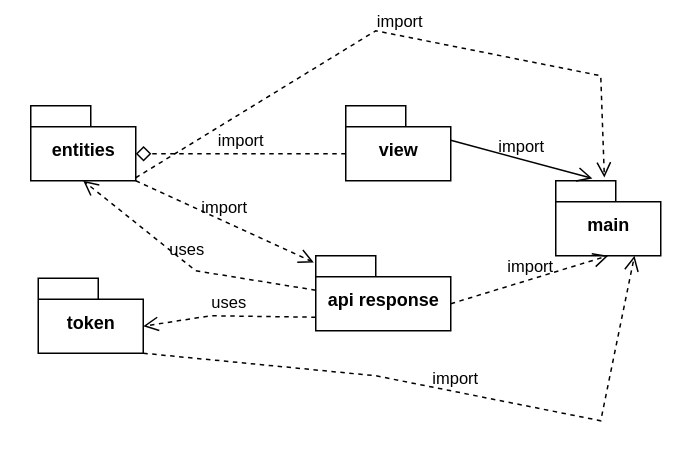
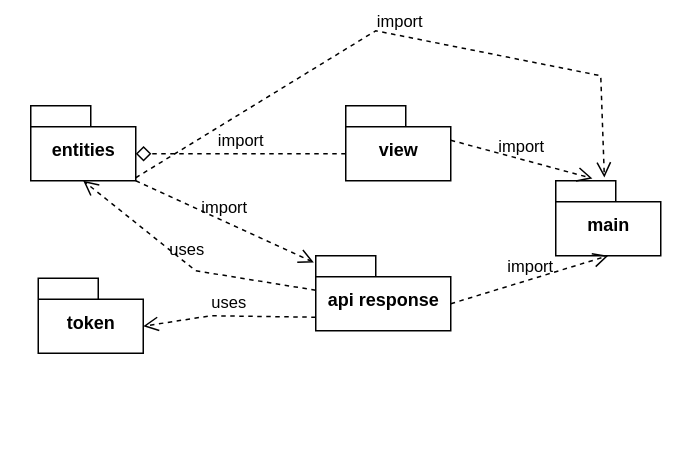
edge "view" -> "main": style solid -> dashed
edge "token" -> "main": removed, label "import"
